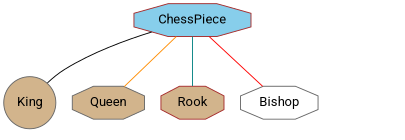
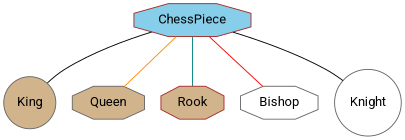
node "Knight": added
